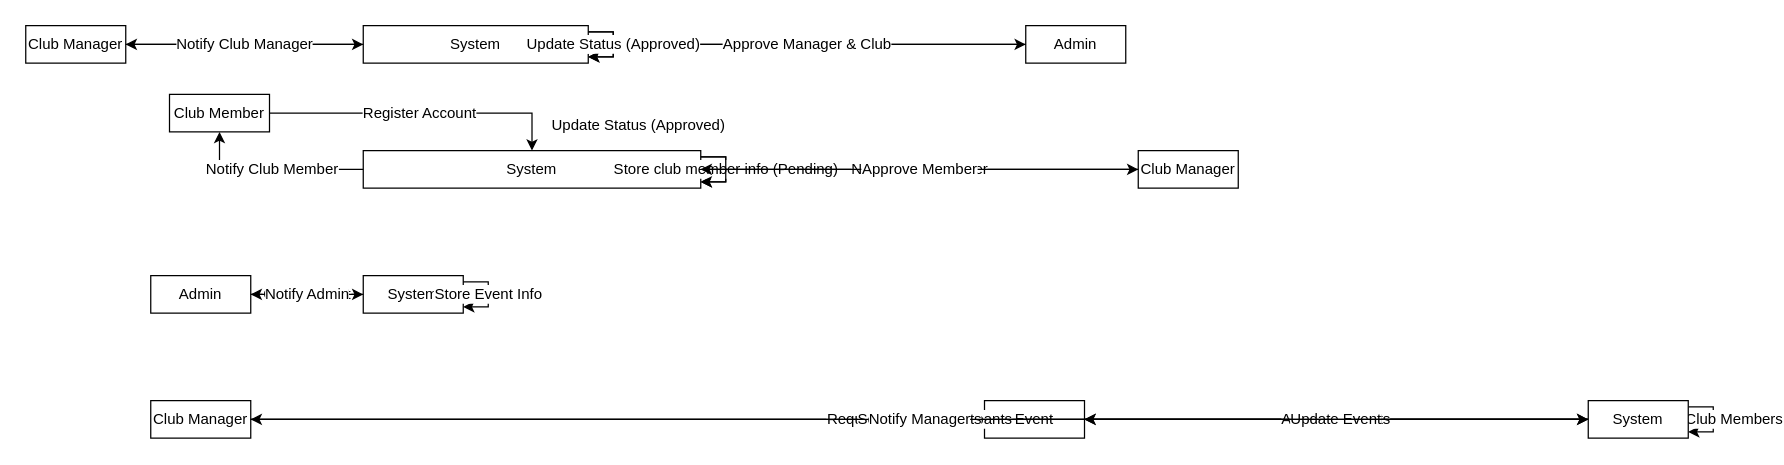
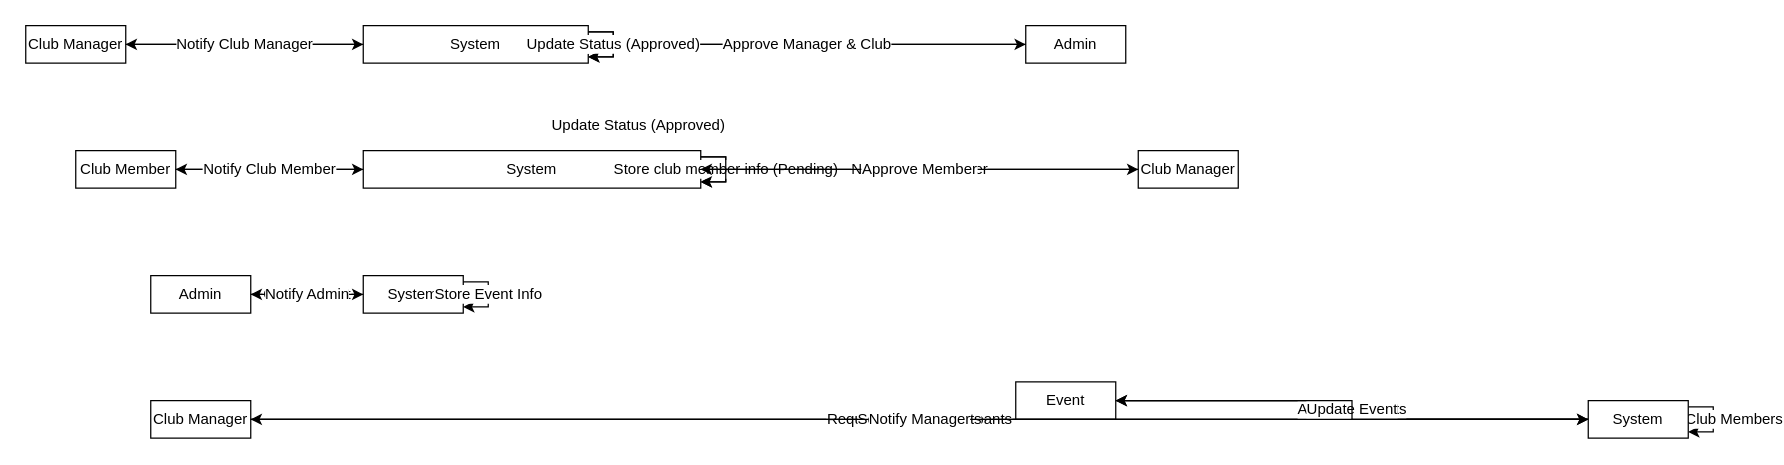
node "Club Member": moved (219, 113) -> (126, 169)
node "Event": moved (1034, 419) -> (1066, 401)
